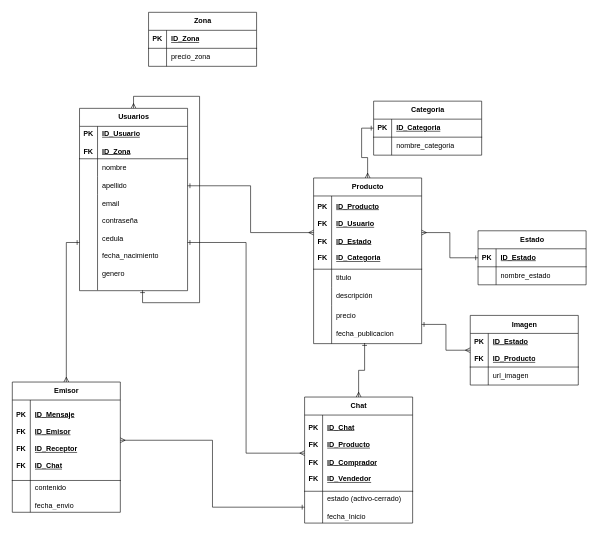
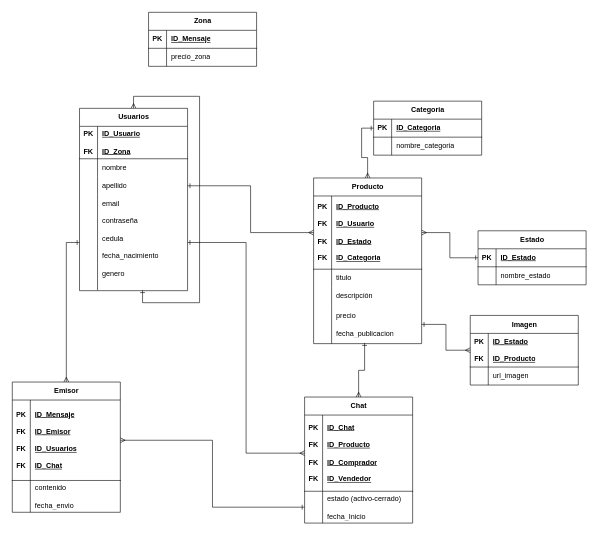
node "ID_Zona": label "ID_Zona" -> "ID_Mensaje"
node "ID_Mensaje ID_Emisor ID_Receptor ID_Chat": label "ID_Mensaje ID_Emisor ID_Receptor ID_Chat" -> "ID_Mensaje ID_Emisor ID_Usuarios ID_Chat"
